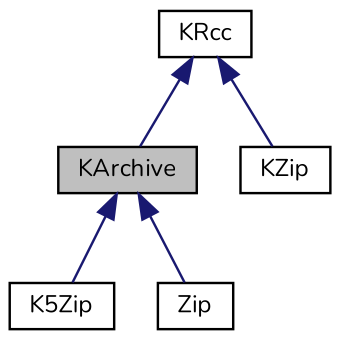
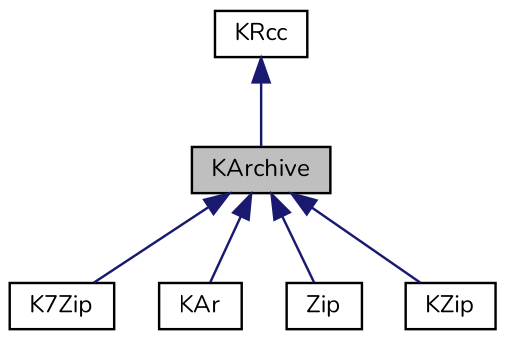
edge "KZip" -> "KRcc": now "KZip" -> "KArchive"
node "K5Zip": label "K5Zip" -> "K7Zip"
node "KAr": added
